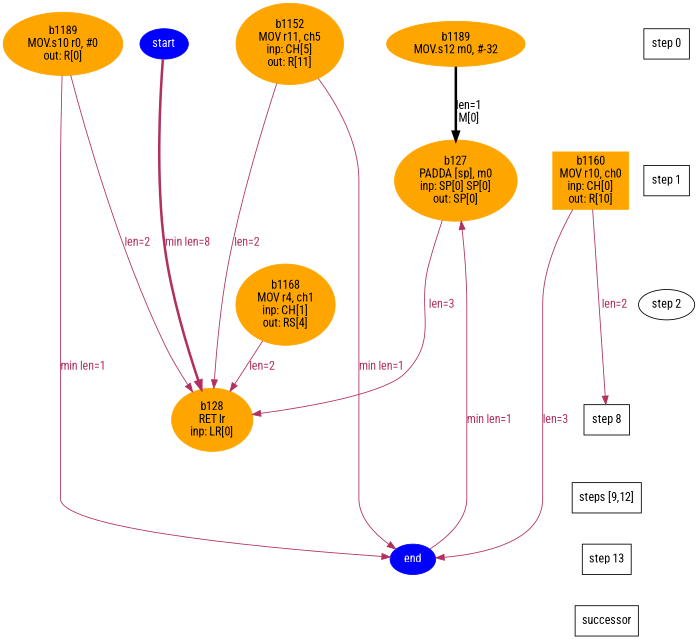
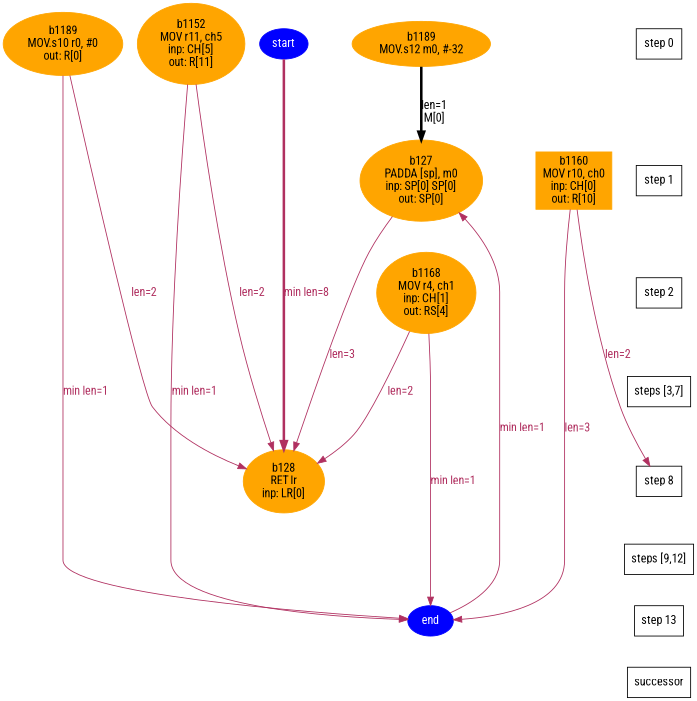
node "step 2": shape ellipse -> box
node "steps [3,7]": added
edge "b1168 MOV r4, ch1 inp: CH[1] out: RS[4]" -> "end": added, label "min len=1"
